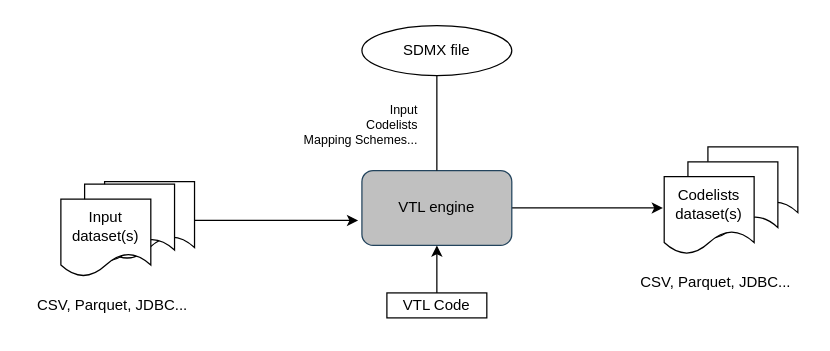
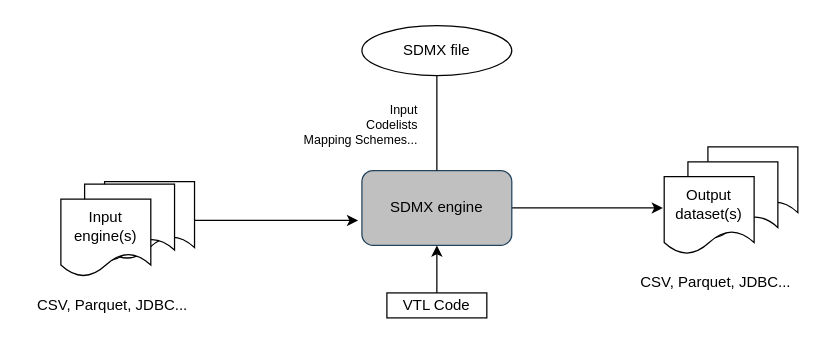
node "Codelists dataset(s)": label "Codelists dataset(s)" -> "Output dataset(s)"
node "VTL engine": label "VTL engine" -> "SDMX engine"
node "Input dataset(s)": label "Input dataset(s)" -> "Input engine(s)"
